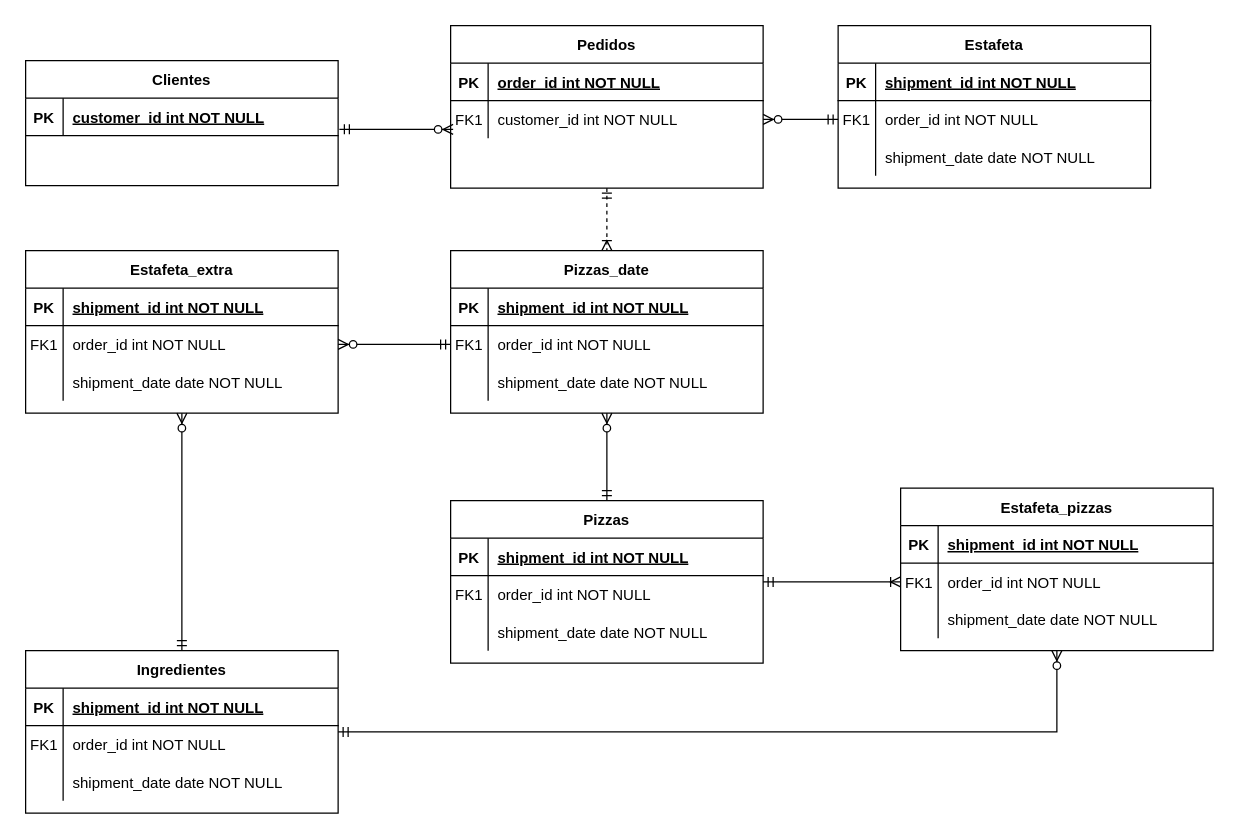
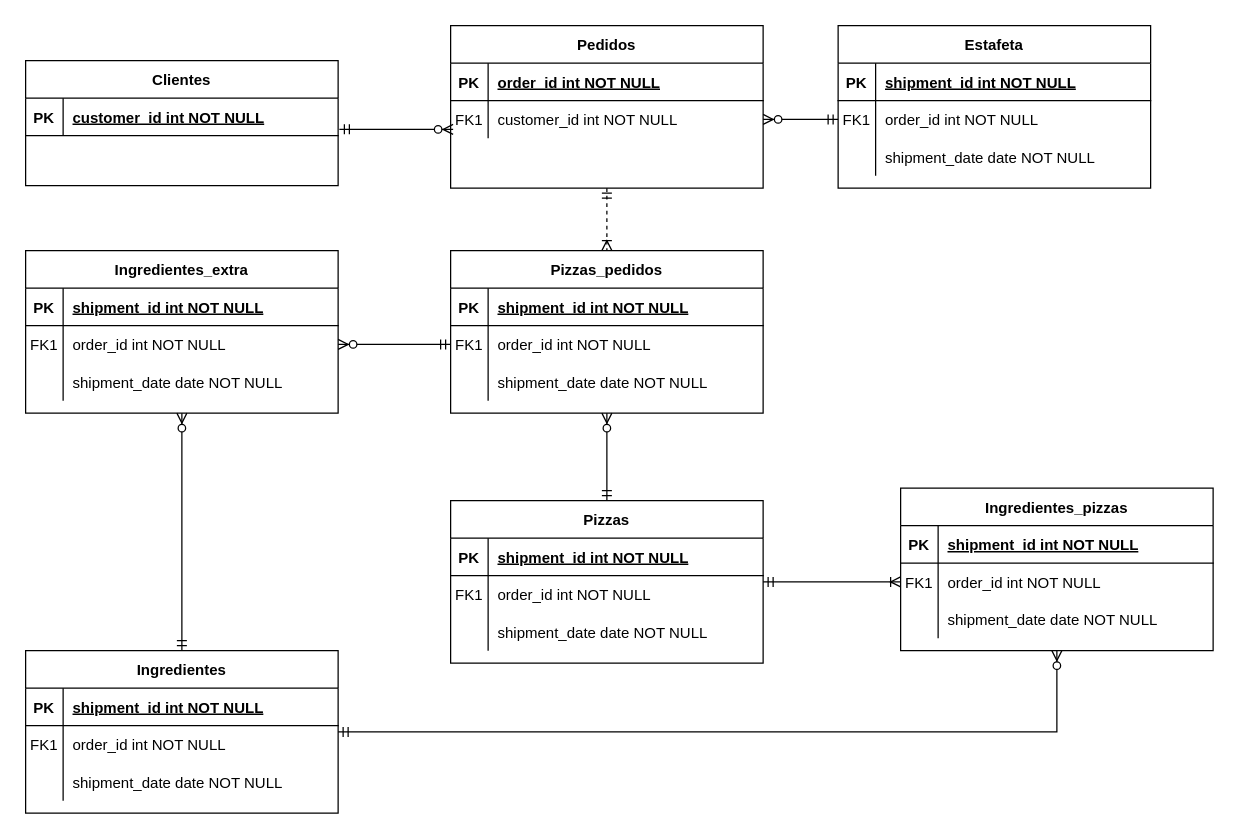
node "Estafeta_extra": label "Estafeta_extra" -> "Ingredientes_extra"
node "Pizzas_date": label "Pizzas_date" -> "Pizzas_pedidos"
node "Estafeta_pizzas": label "Estafeta_pizzas" -> "Ingredientes_pizzas"
